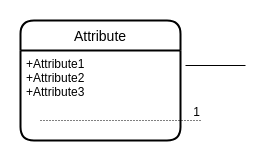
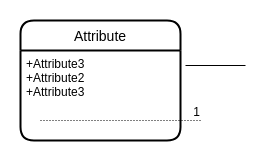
node "+Attribute1 +Attribute2 +Attribute3": label "+Attribute1 +Attribute2 +Attribute3" -> "+Attribute3 +Attribute2 +Attribute3"
